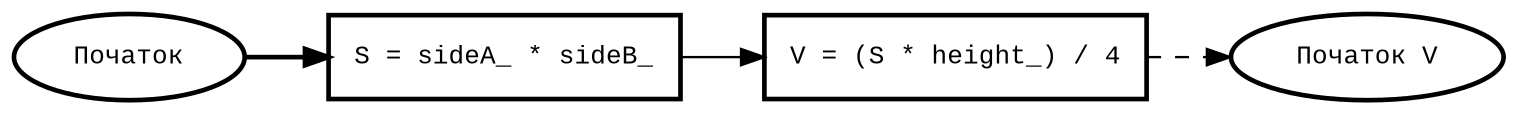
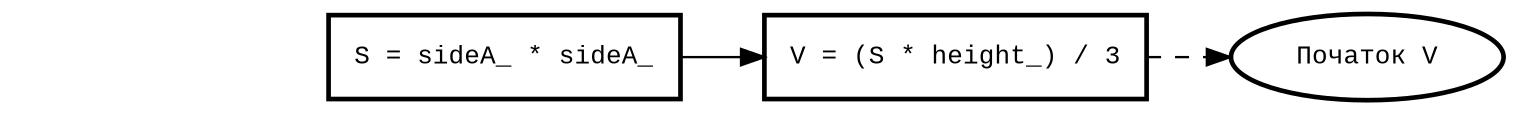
node "Початок": removed
node "S = sideA_ * sideB_": label "S = sideA_ * sideB_" -> "S = sideA_ * sideA_"
node "V = (S * height_) / 4": label "V = (S * height_) / 4" -> "V = (S * height_) / 3"
